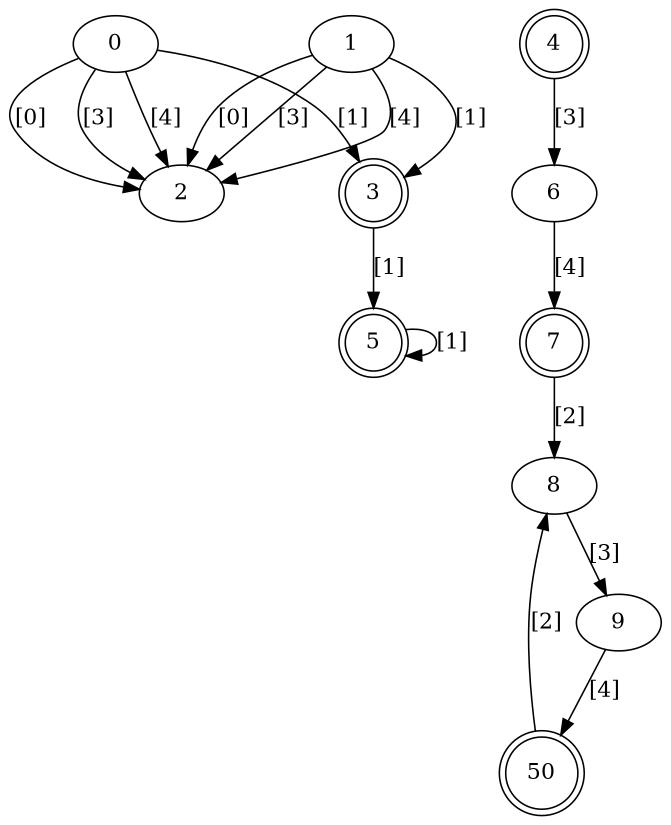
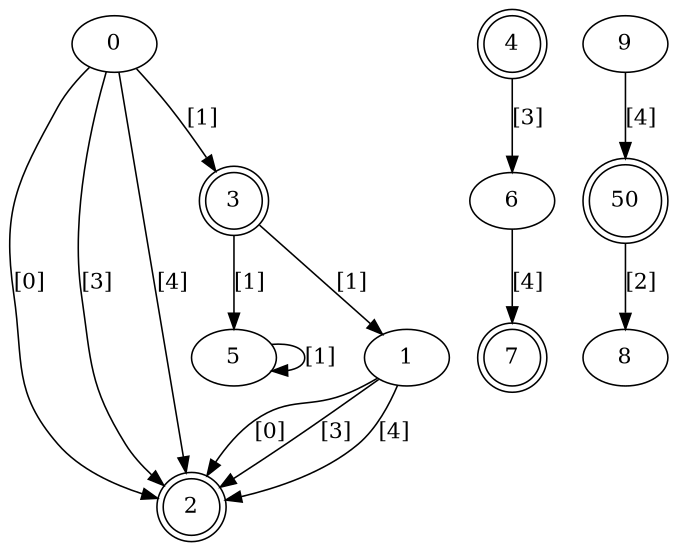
edge "1" -> "3": reversed
node "2": shape ellipse -> doublecircle
node "5": shape doublecircle -> ellipse
edge "7" -> "8": removed, label "[2]"
edge "8" -> "9": removed, label "[3]"
